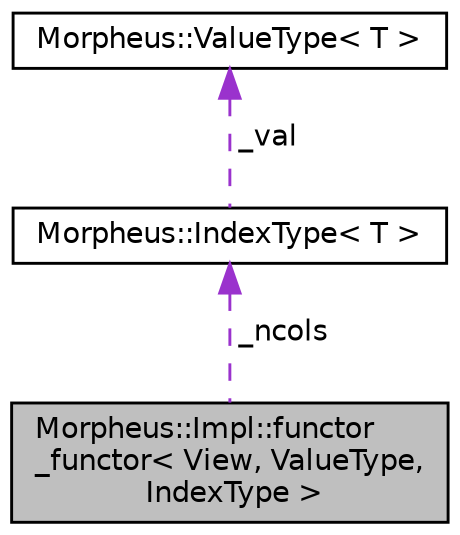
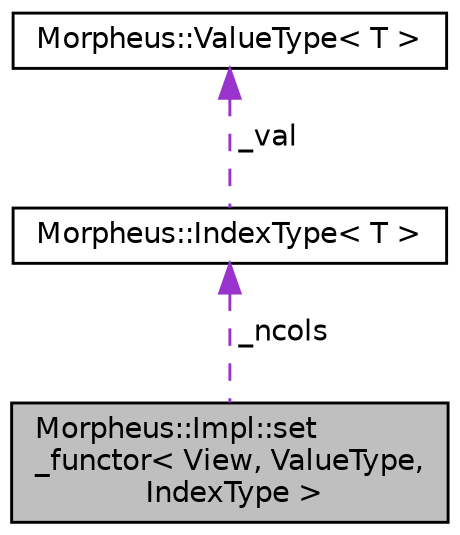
node "Morpheus::Impl::functor _functor< View, ValueType, IndexType >": label "Morpheus::Impl::functor _functor< View, ValueType, IndexType >" -> "Morpheus::Impl::set _functor< View, ValueType, IndexType >"
